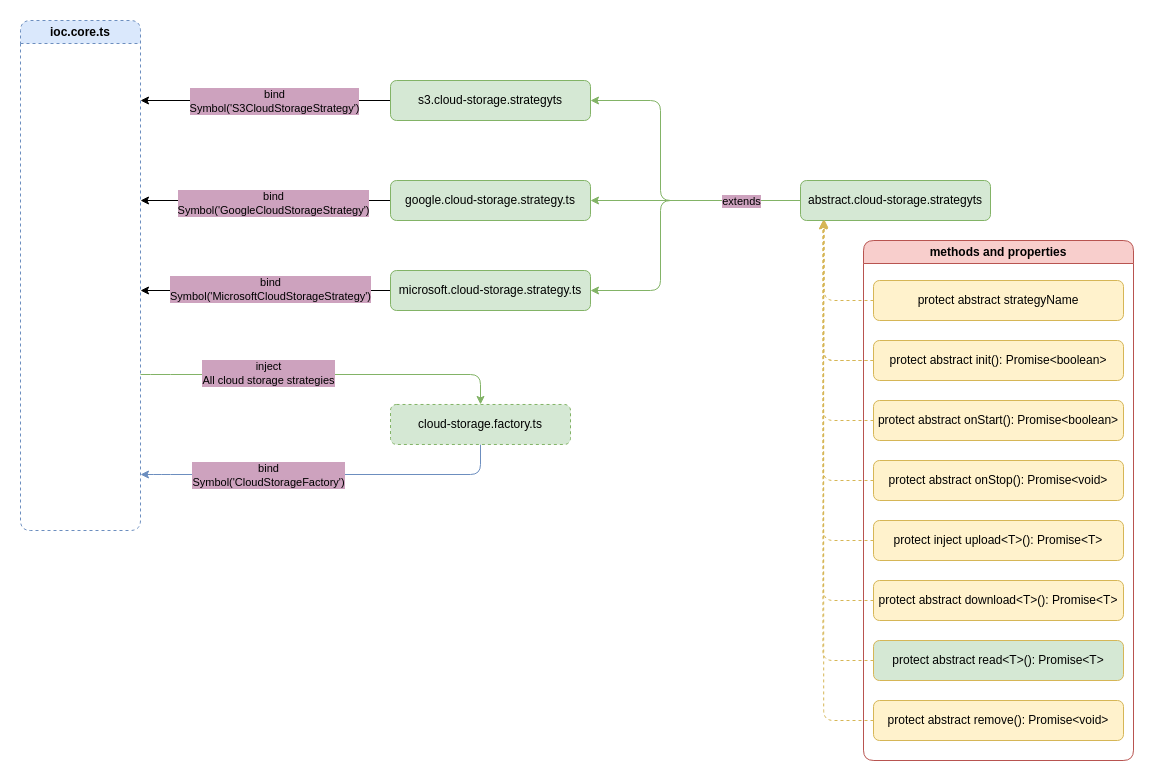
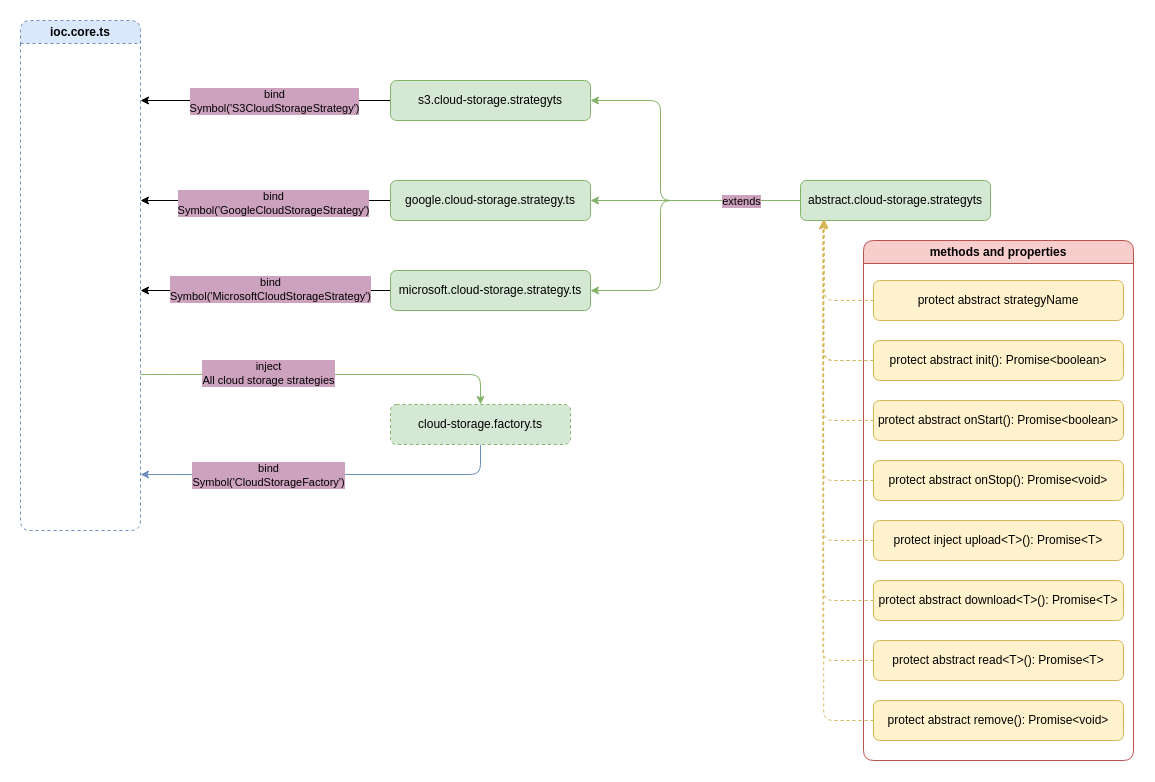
node "protect abstract read<T>(): Promise<T>": fillcolor #d5e8d4 -> #fff2cc
